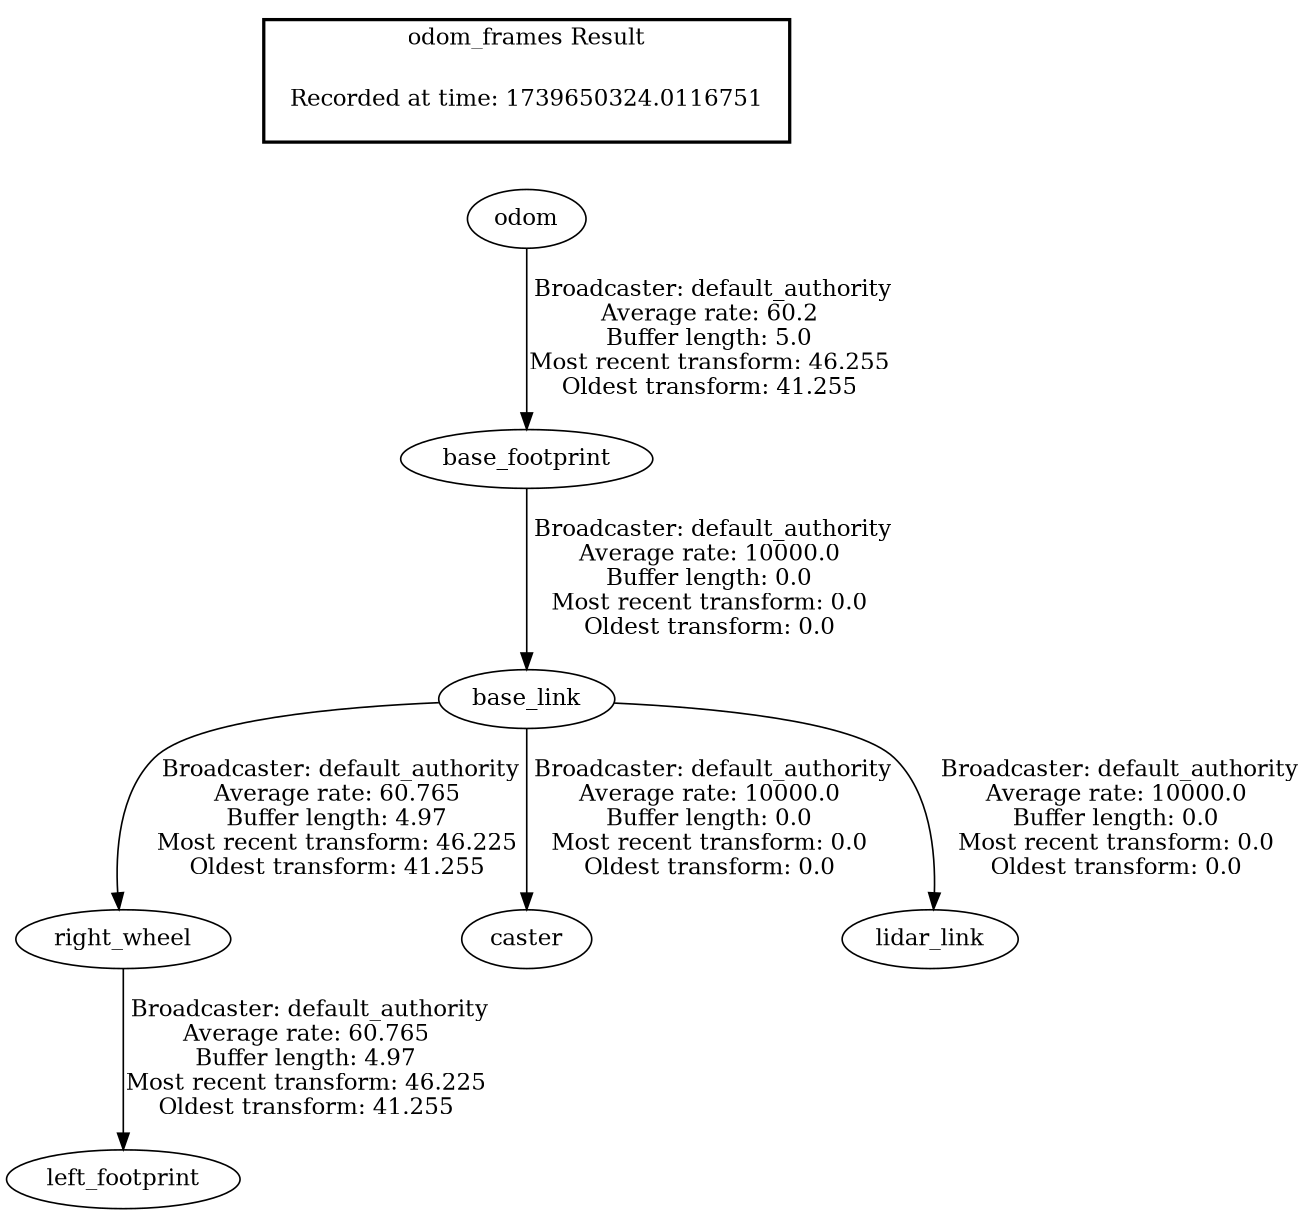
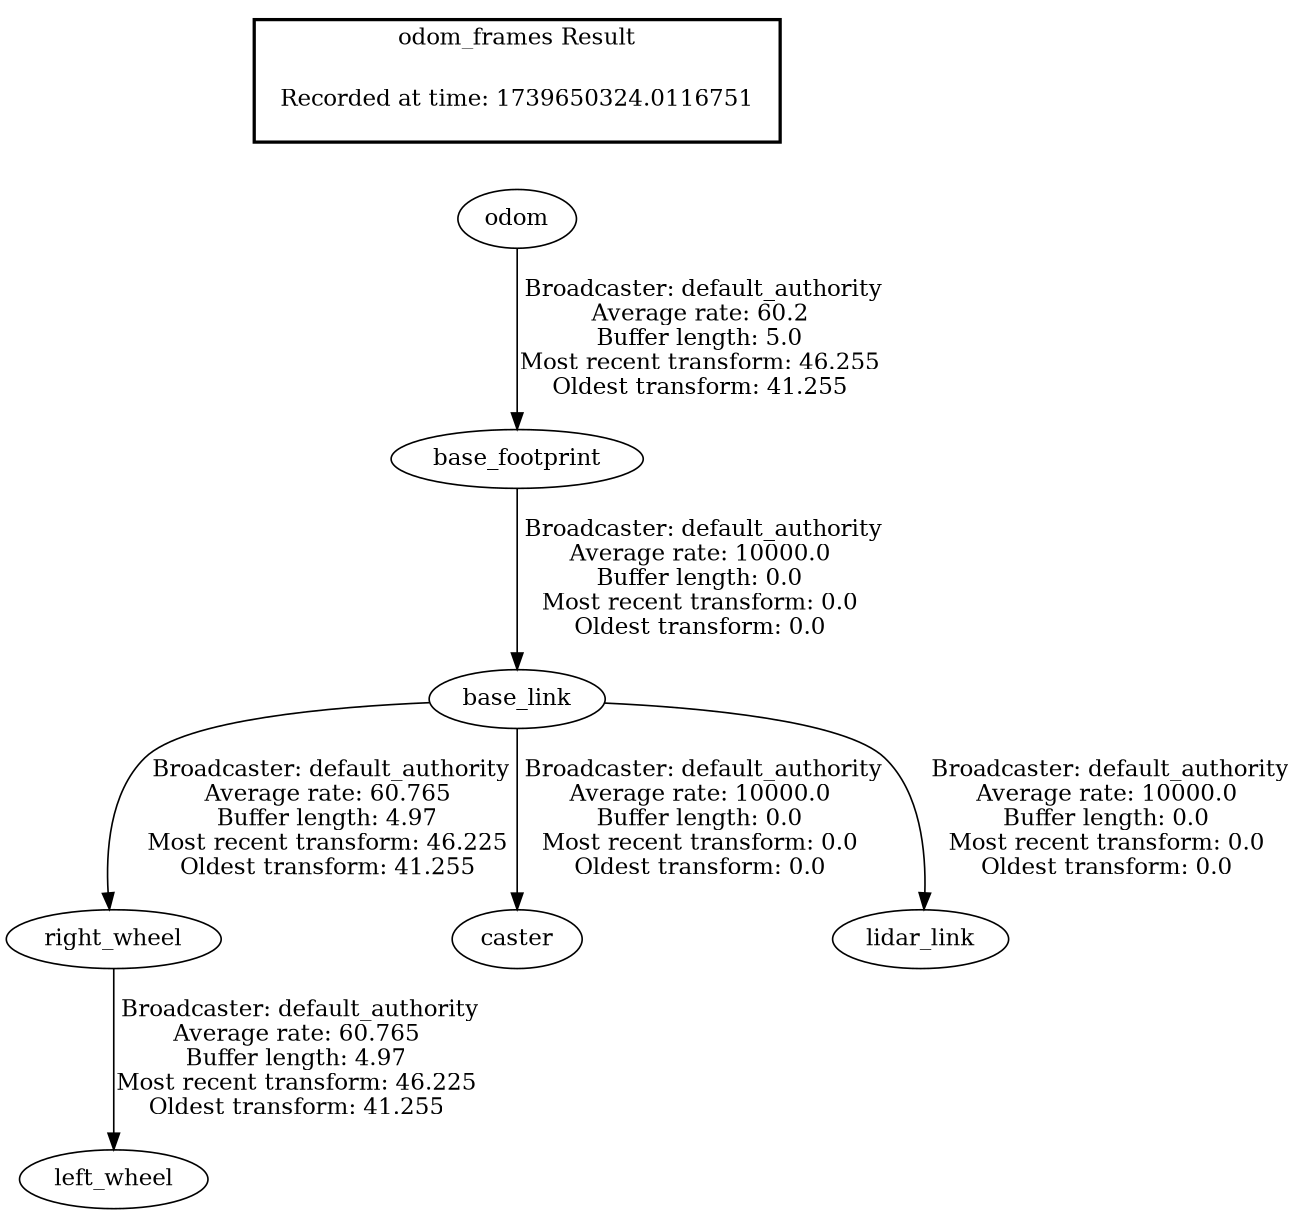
node "left_footprint": label "left_footprint" -> "left_wheel"
